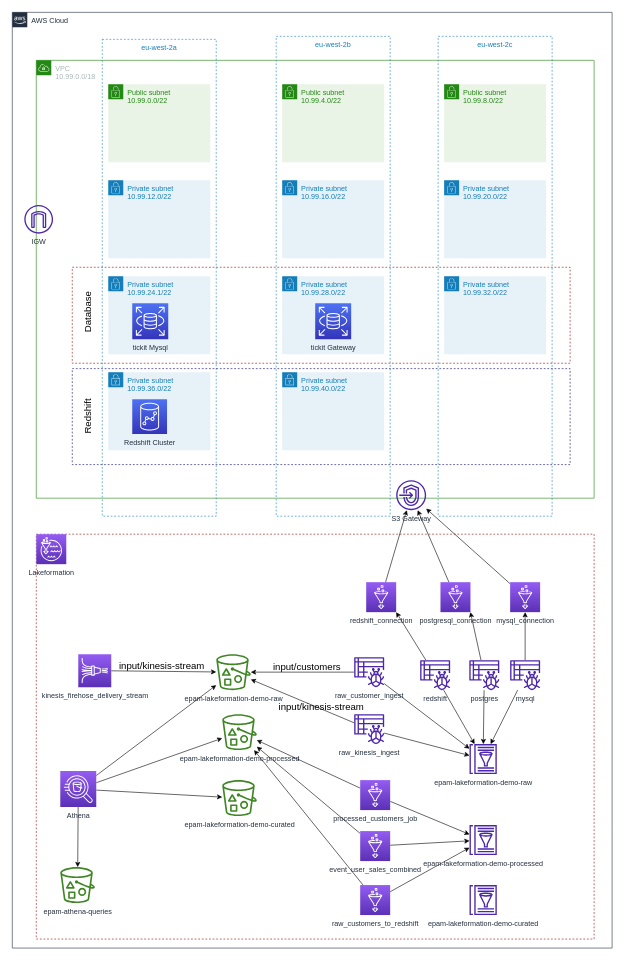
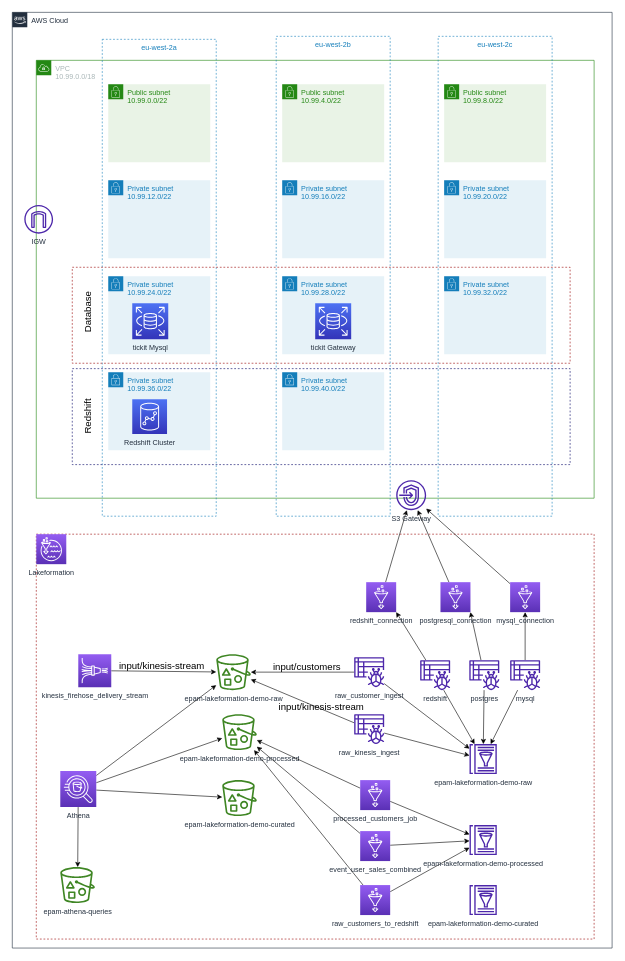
node "Private subnet 10.99.24.1/22": label "Private subnet 10.99.24.1/22" -> "Private subnet 10.99.24.0/22"
